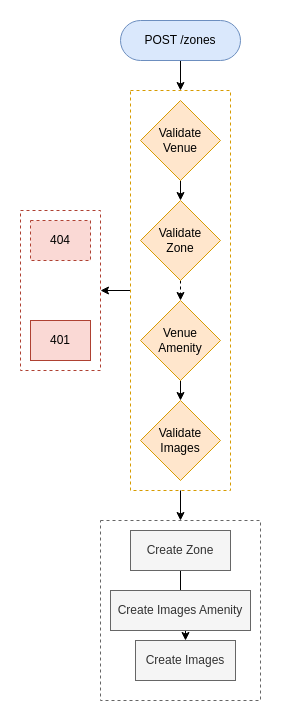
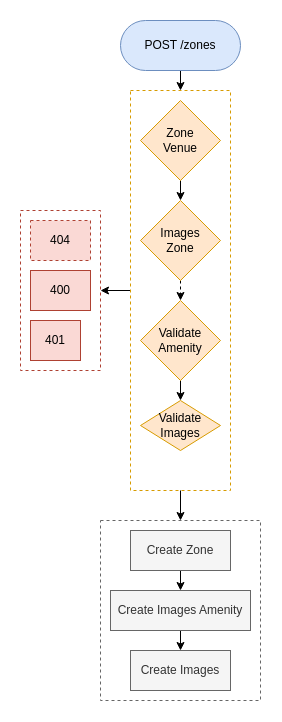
node "POST /zones": size 120x40 -> 120x50
node "Validate Venue": label "Validate Venue" -> "Zone Venue"
node "Validate Zone": label "Validate Zone" -> "Images Zone"
node "400": added
node "401": size 60x40 -> 50x40
node "Venue Amenity": label "Venue Amenity" -> "Validate Amenity"
node "Validate Images": size 80x80 -> 80x50
edge "Create Zone" -- "Create Images Amenity": arrowhead none -> classic
node "Create Images": moved (186, 661) -> (181, 671)
